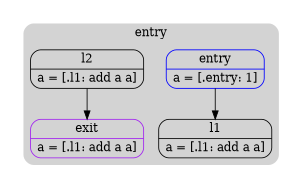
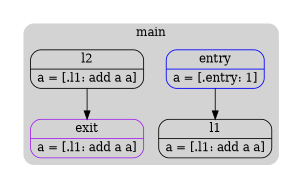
cluster "entry": label "entry" -> "main"
